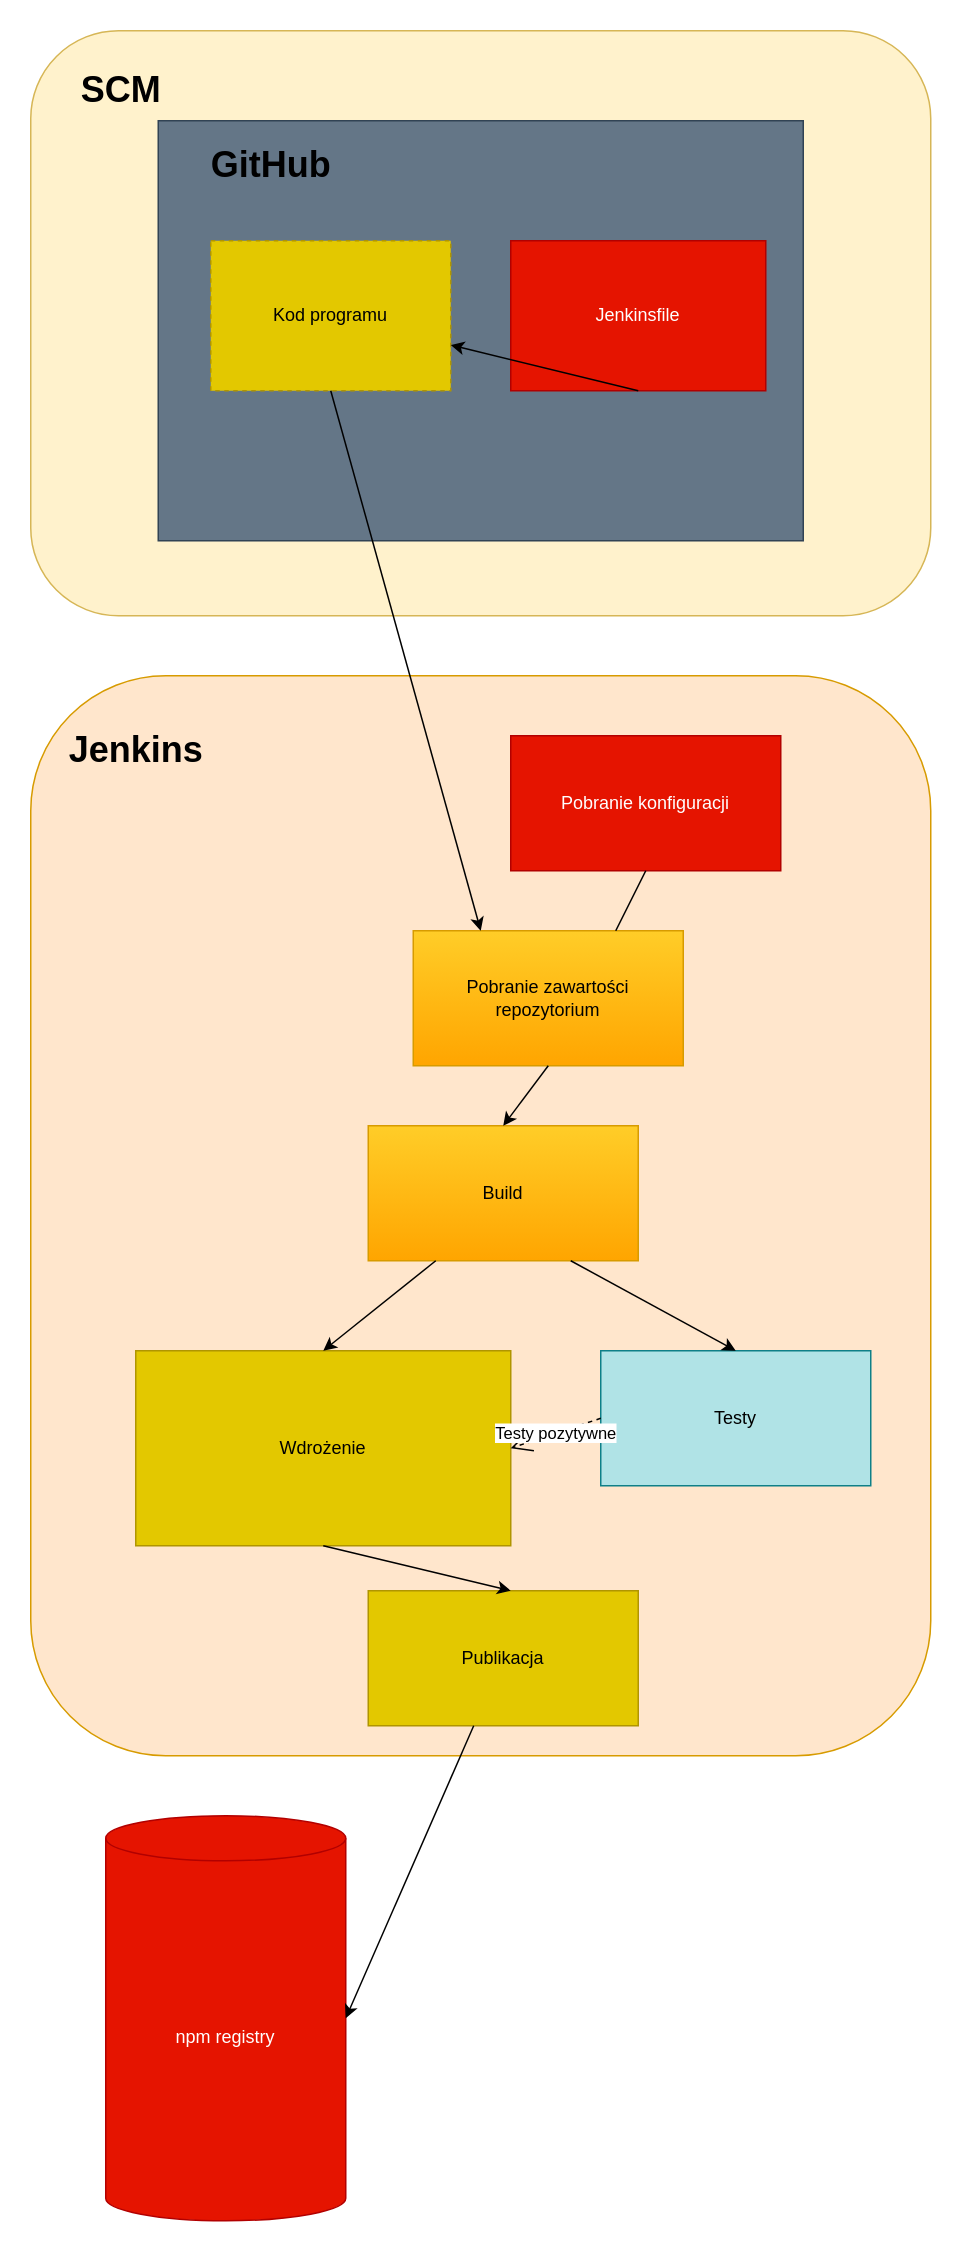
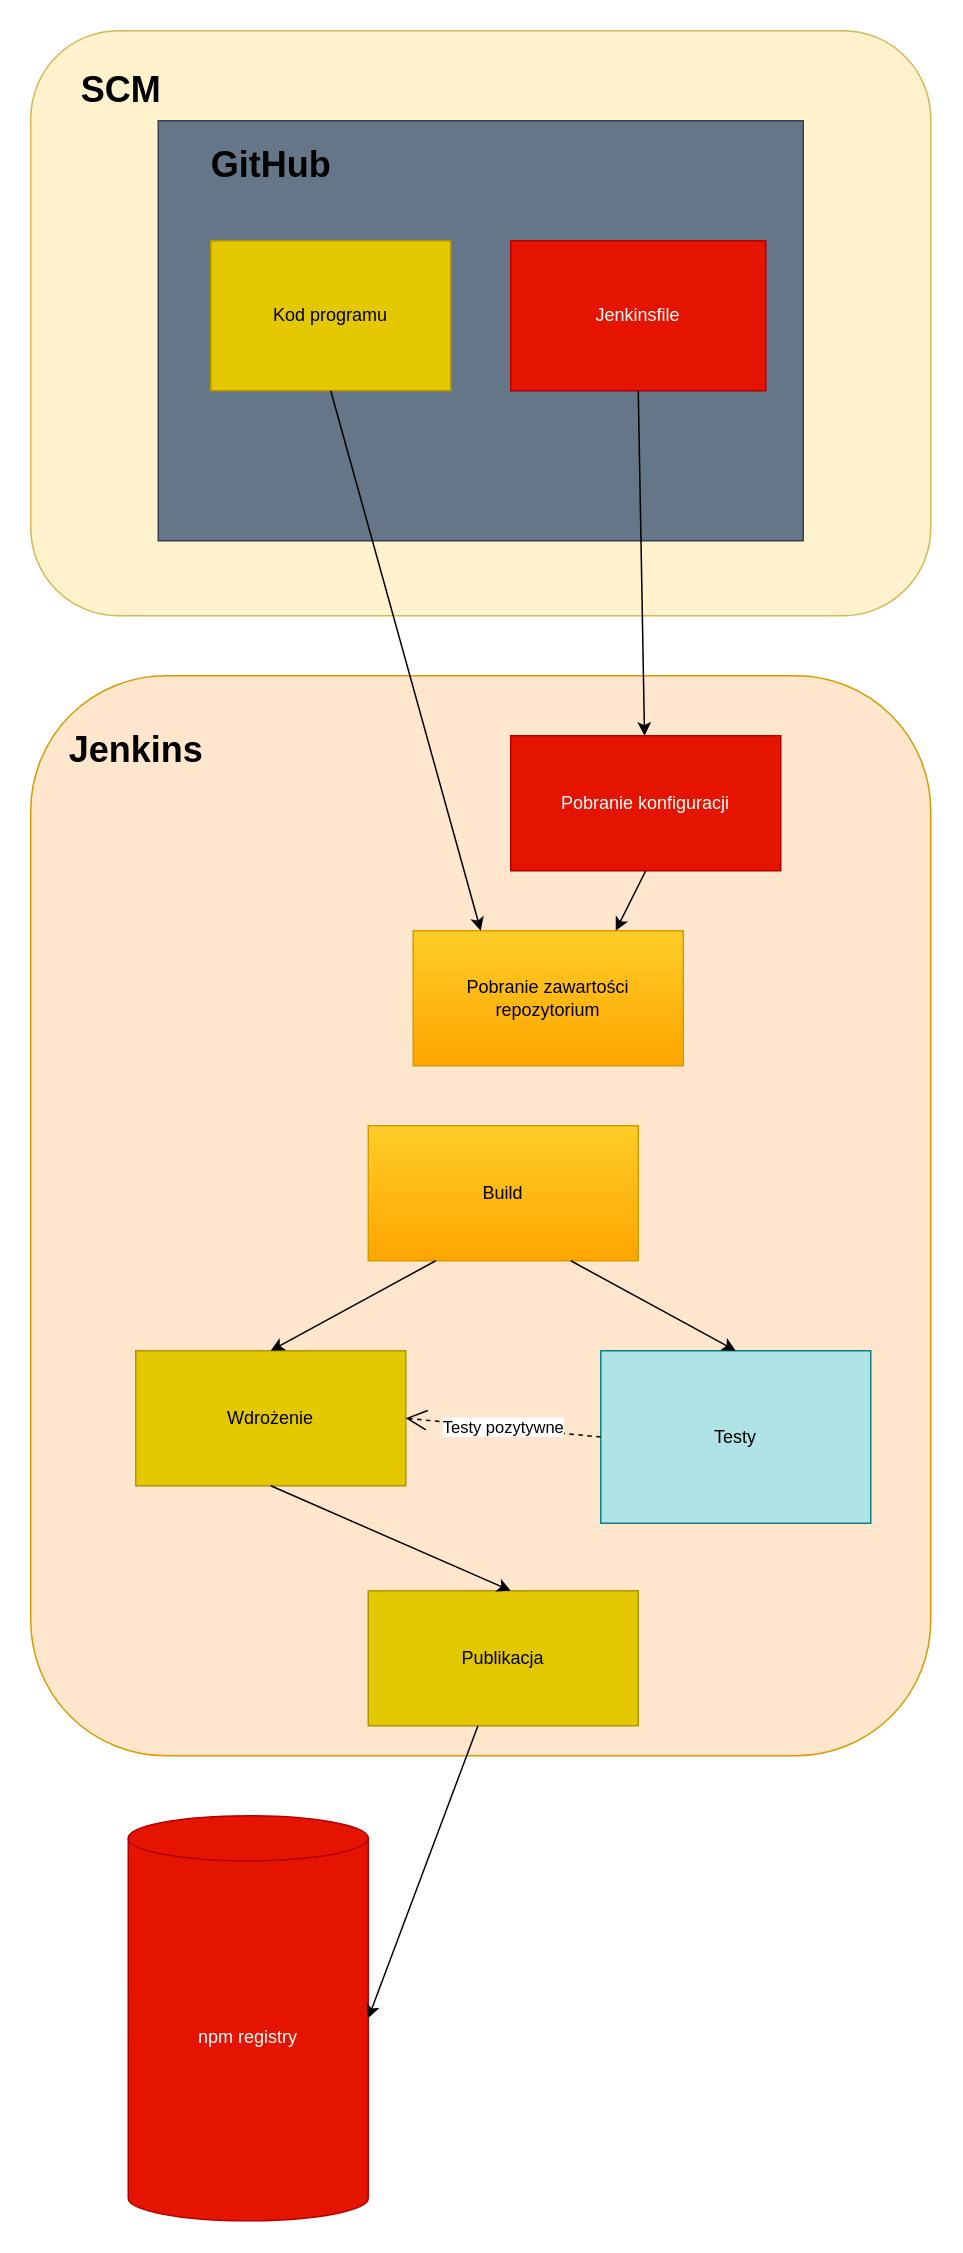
node "Kod programu": style dashed -> solid
edge "Jenkinsfile" -> "Kod programu": now "Jenkinsfile" -> "Pobranie konfiguracji"
edge "Pobranie konfiguracji" -- "Pobranie zawartości repozytorium": arrowhead none -> classic
edge "Pobranie zawartości repozytorium" -> "Build": removed
node "Testy": size 270x135 -> 270x173
node "Wdrożenie": size 375x195 -> 270x135
node "npm registry": moved (226, 2018) -> (248, 2018)
